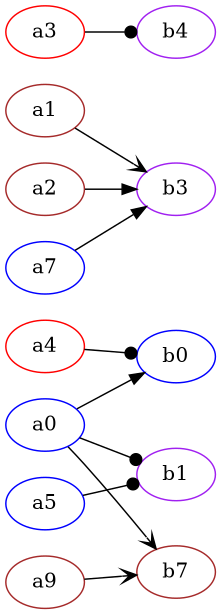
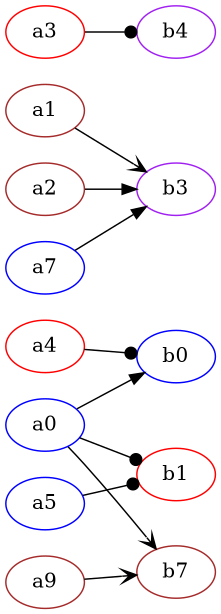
node "b1": color purple -> red
